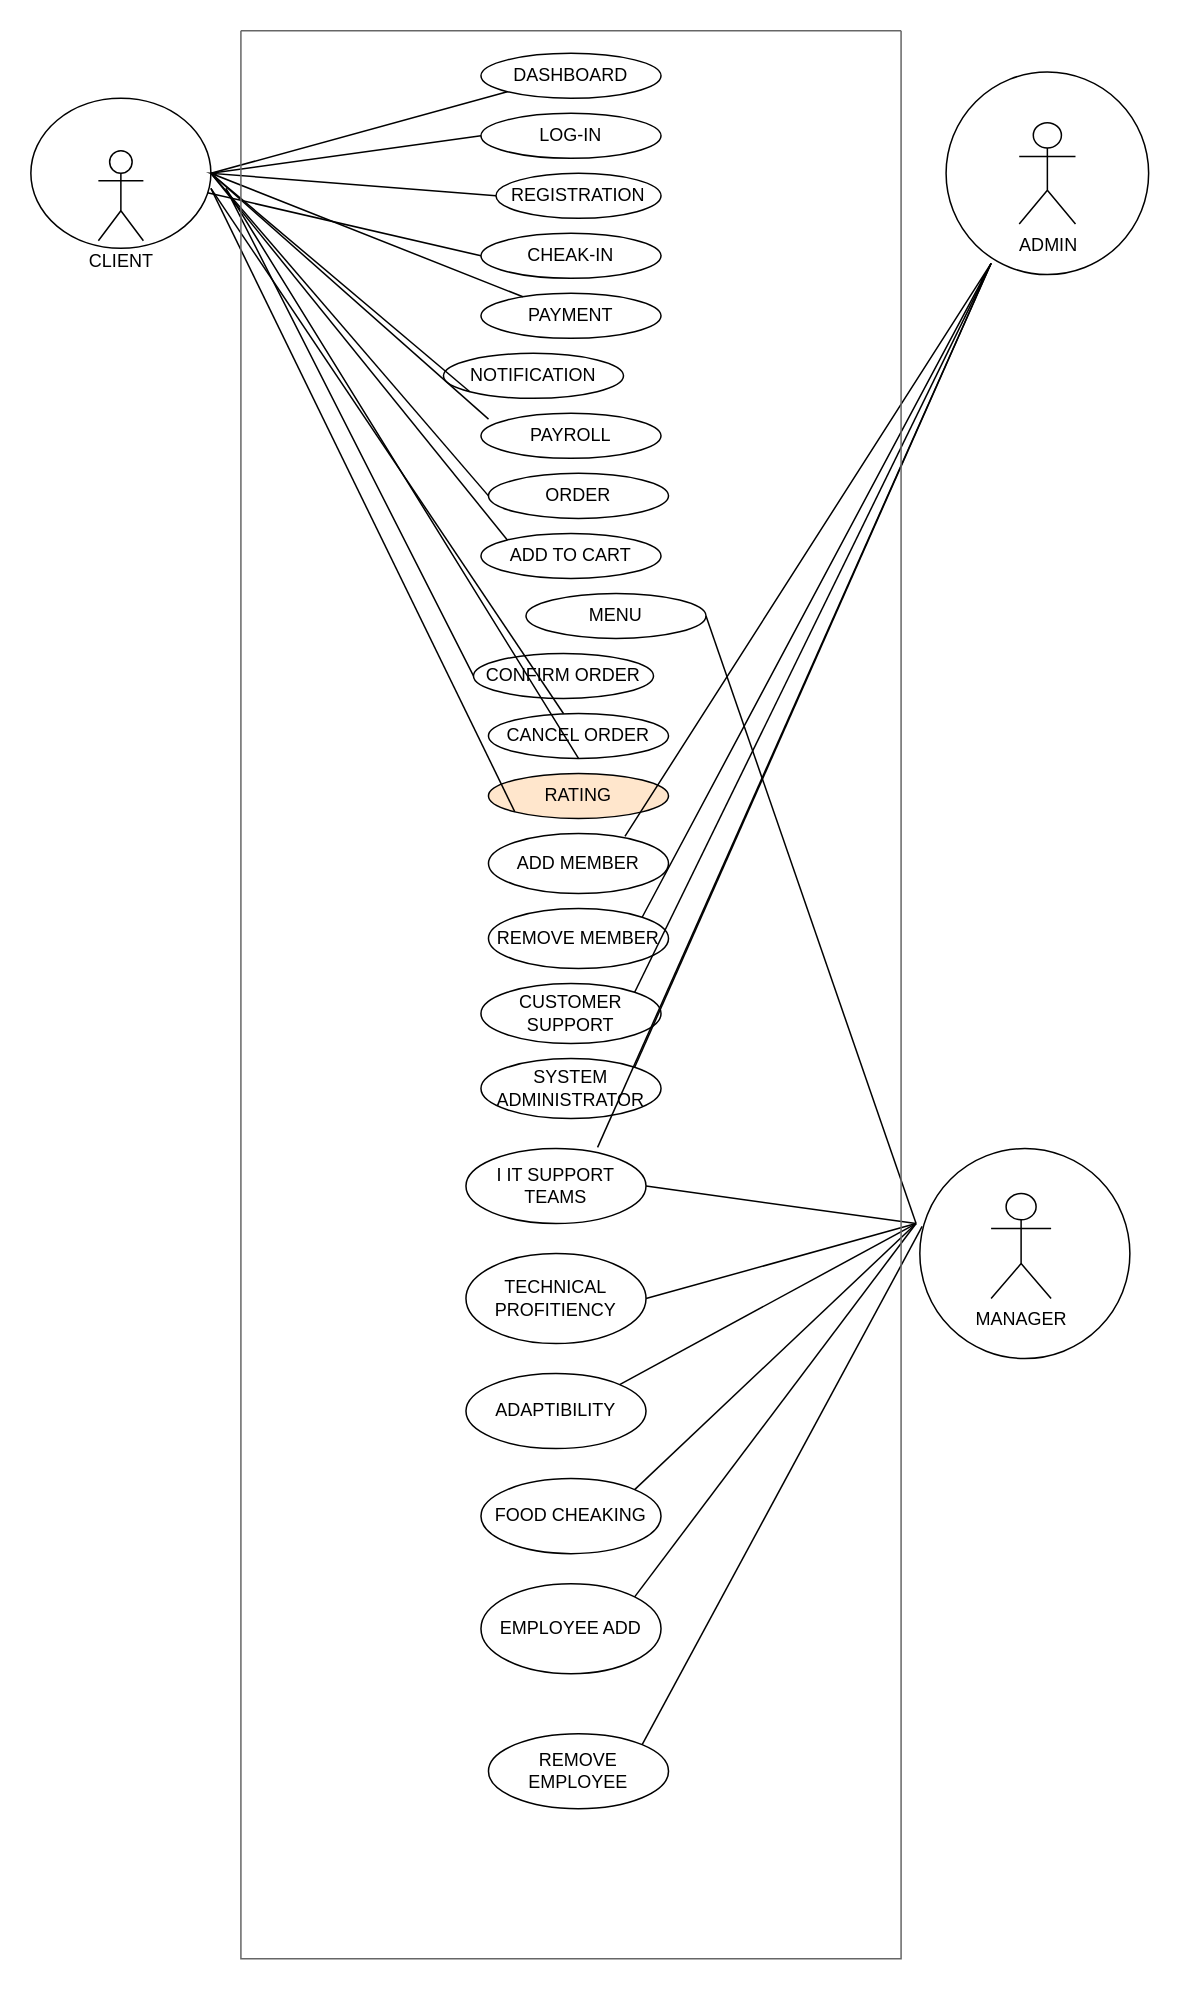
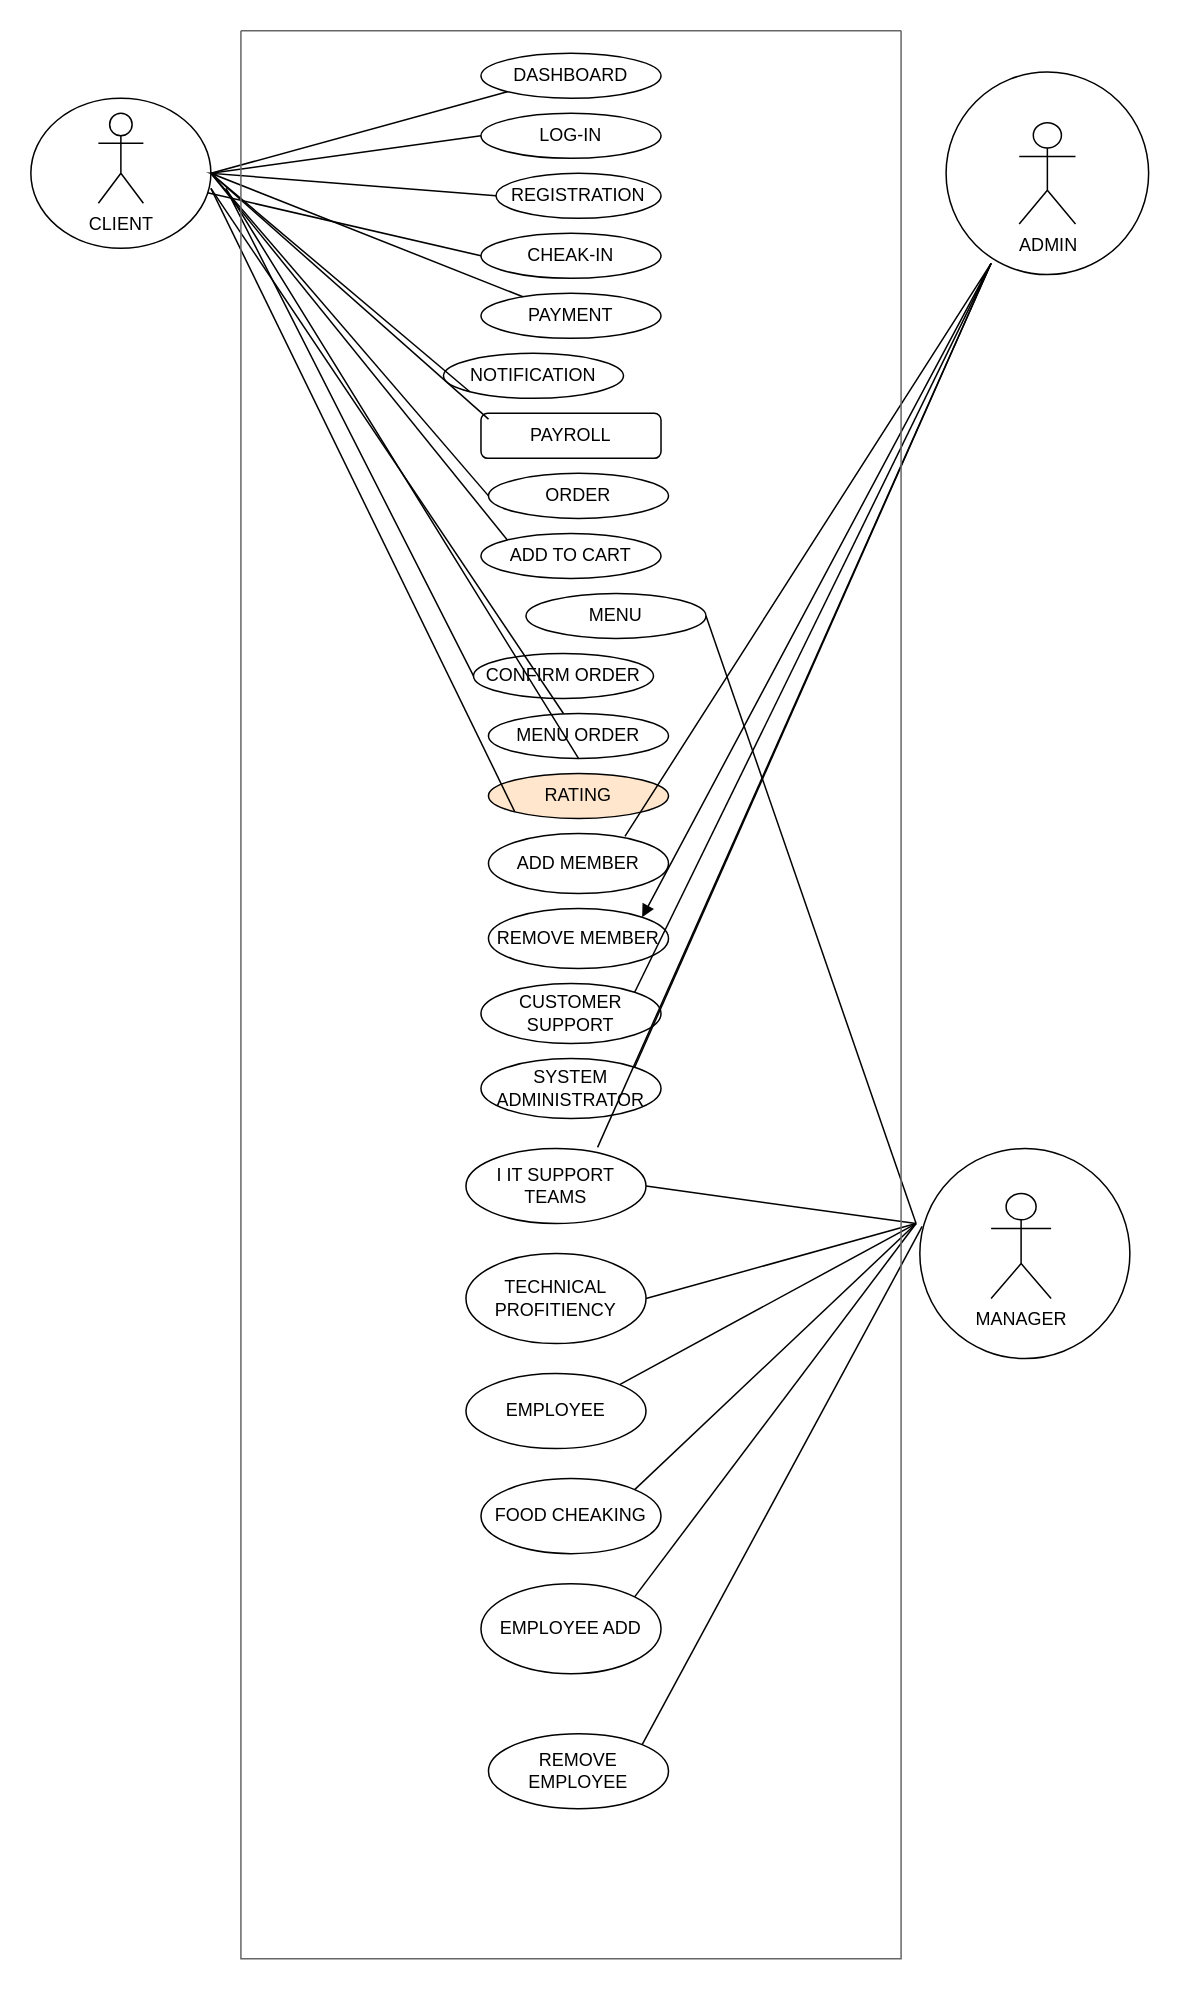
node "CLIENT": moved (121, 196) -> (121, 158)
node "PAYROLL": shape ellipse -> rounded rectangle
node "CANCEL ORDER": label "CANCEL ORDER" -> "MENU ORDER"
edge "ADD MEMBER" -- "REMOVE MEMBER": arrowhead none -> block
node "ADAPTIBILITY": label "ADAPTIBILITY" -> "EMPLOYEE"
